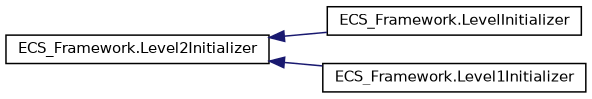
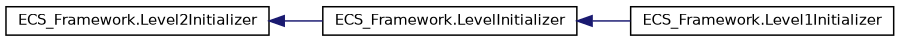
edge "ECS_Framework.Level1Initializer" -> "ECS_Framework.Level2Initializer": now "ECS_Framework.Level1Initializer" -> "ECS_Framework.LevelInitializer"
